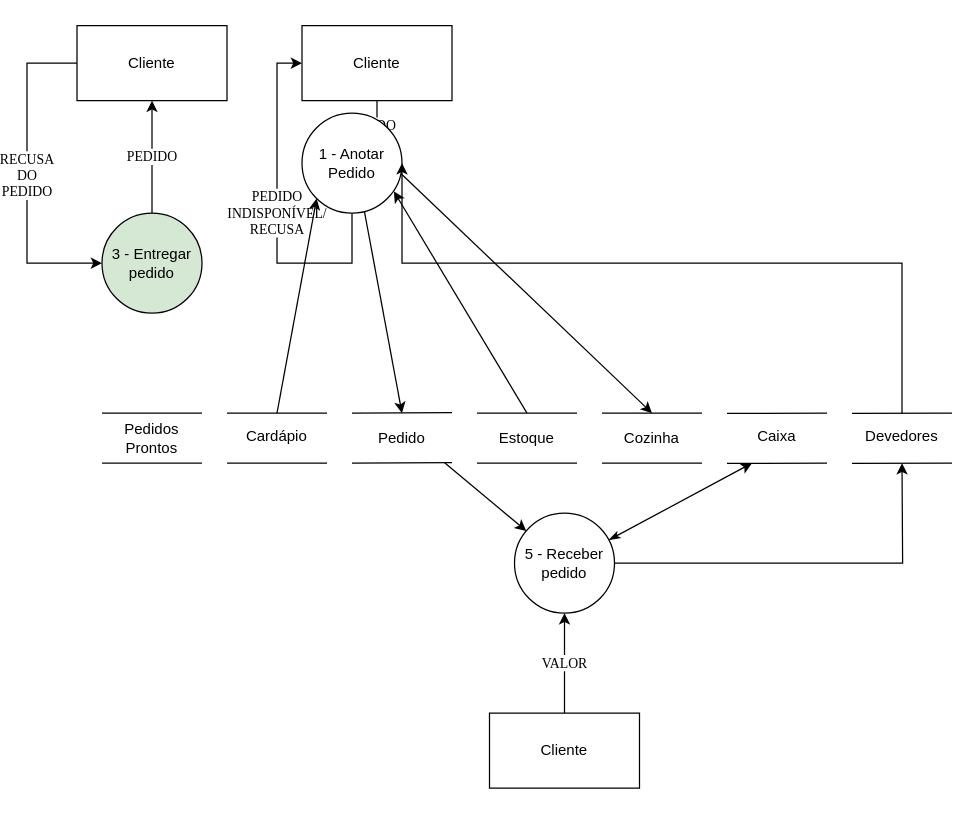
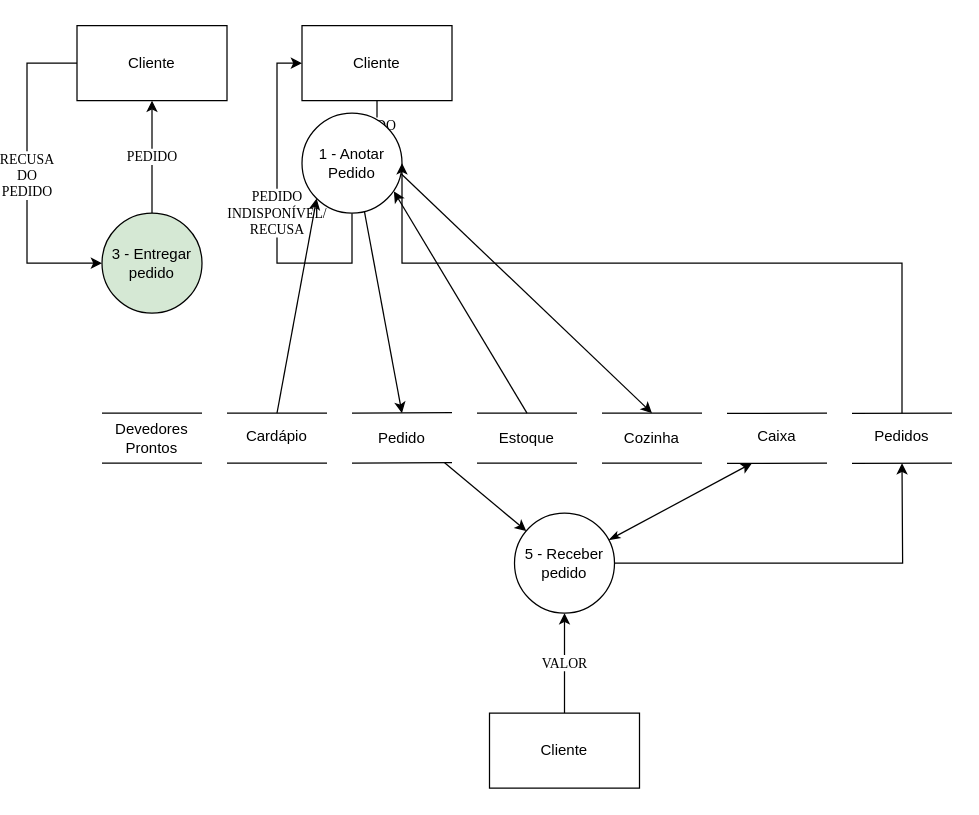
node "Devedores": label "Devedores" -> "Pedidos"
node "Pedidos Prontos": label "Pedidos Prontos" -> "Devedores Prontos"
